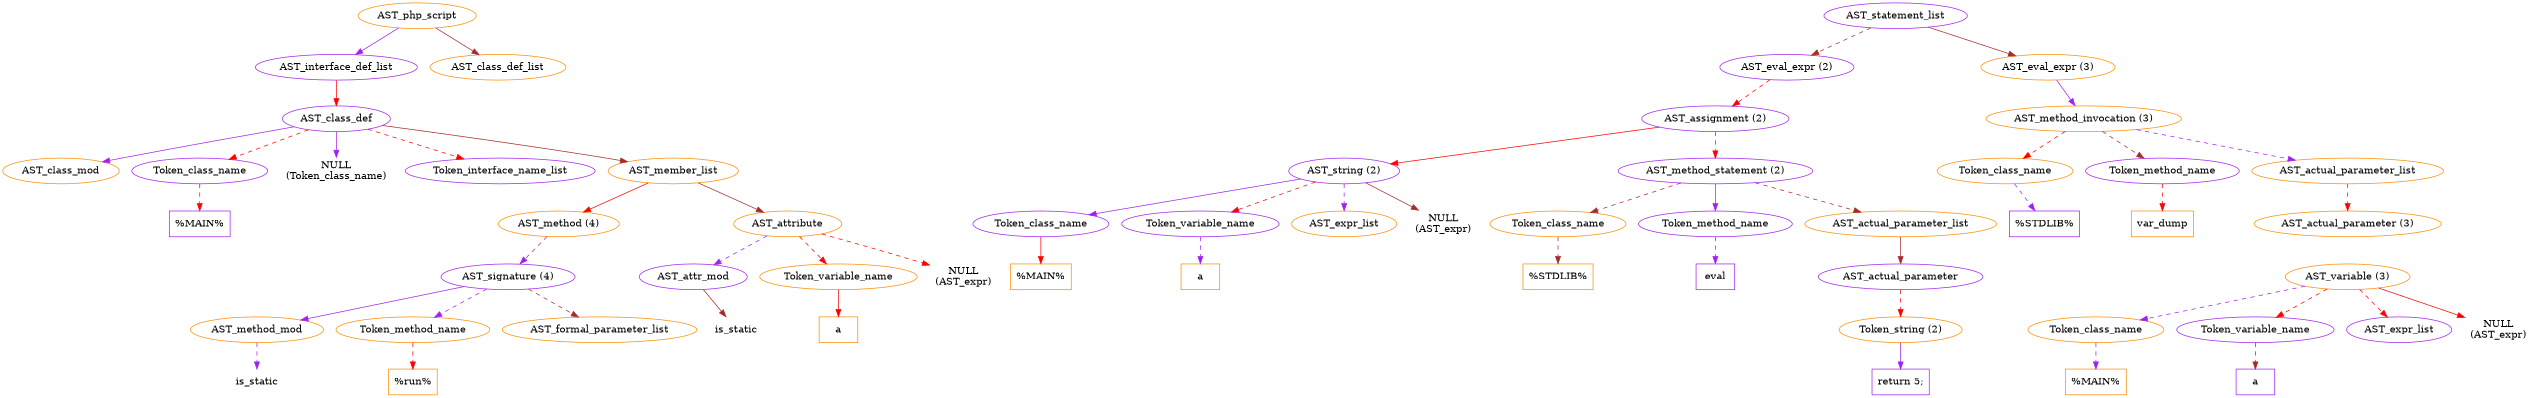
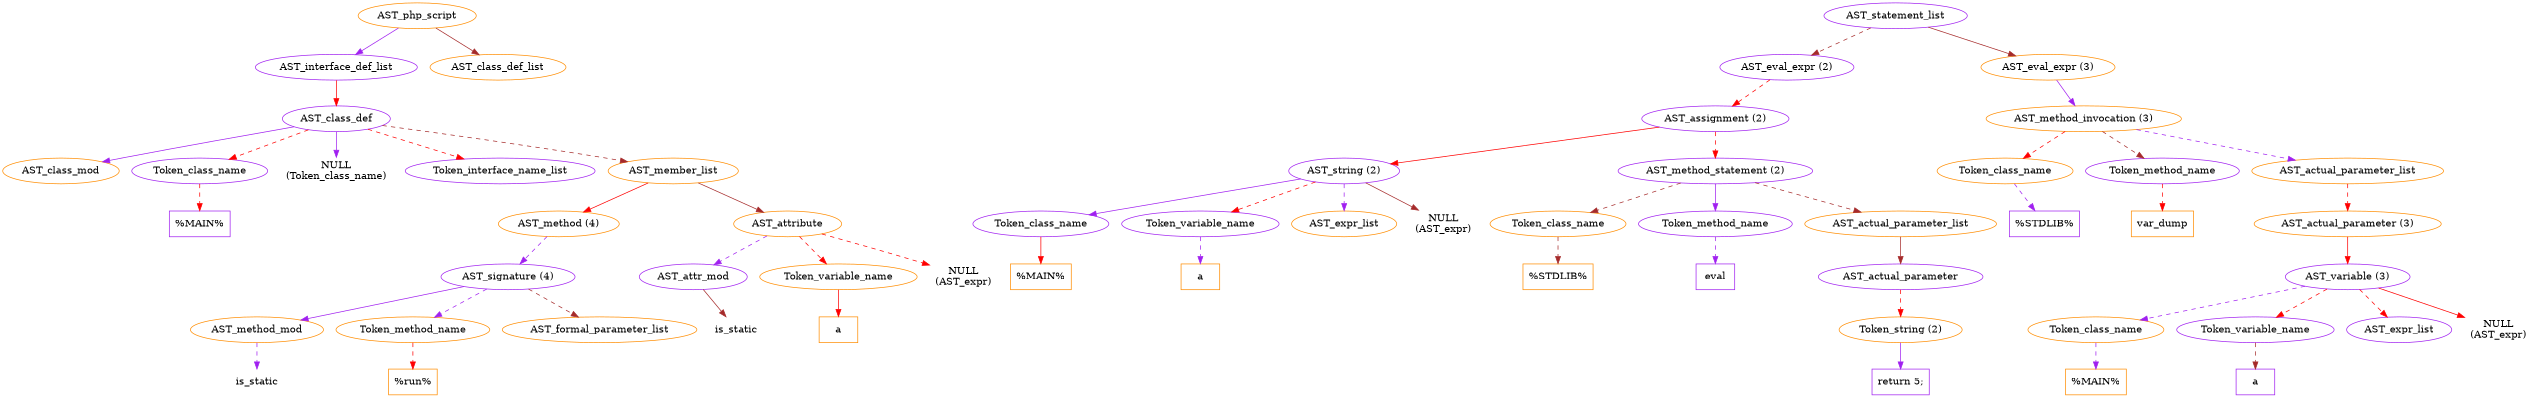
edge "AST_class_def" -> "AST_member_list": style solid -> dashed
edge "AST_actual_parameter (3)" -> "AST_variable (3)": added
node "AST_variable (3)": color darkorange -> purple
